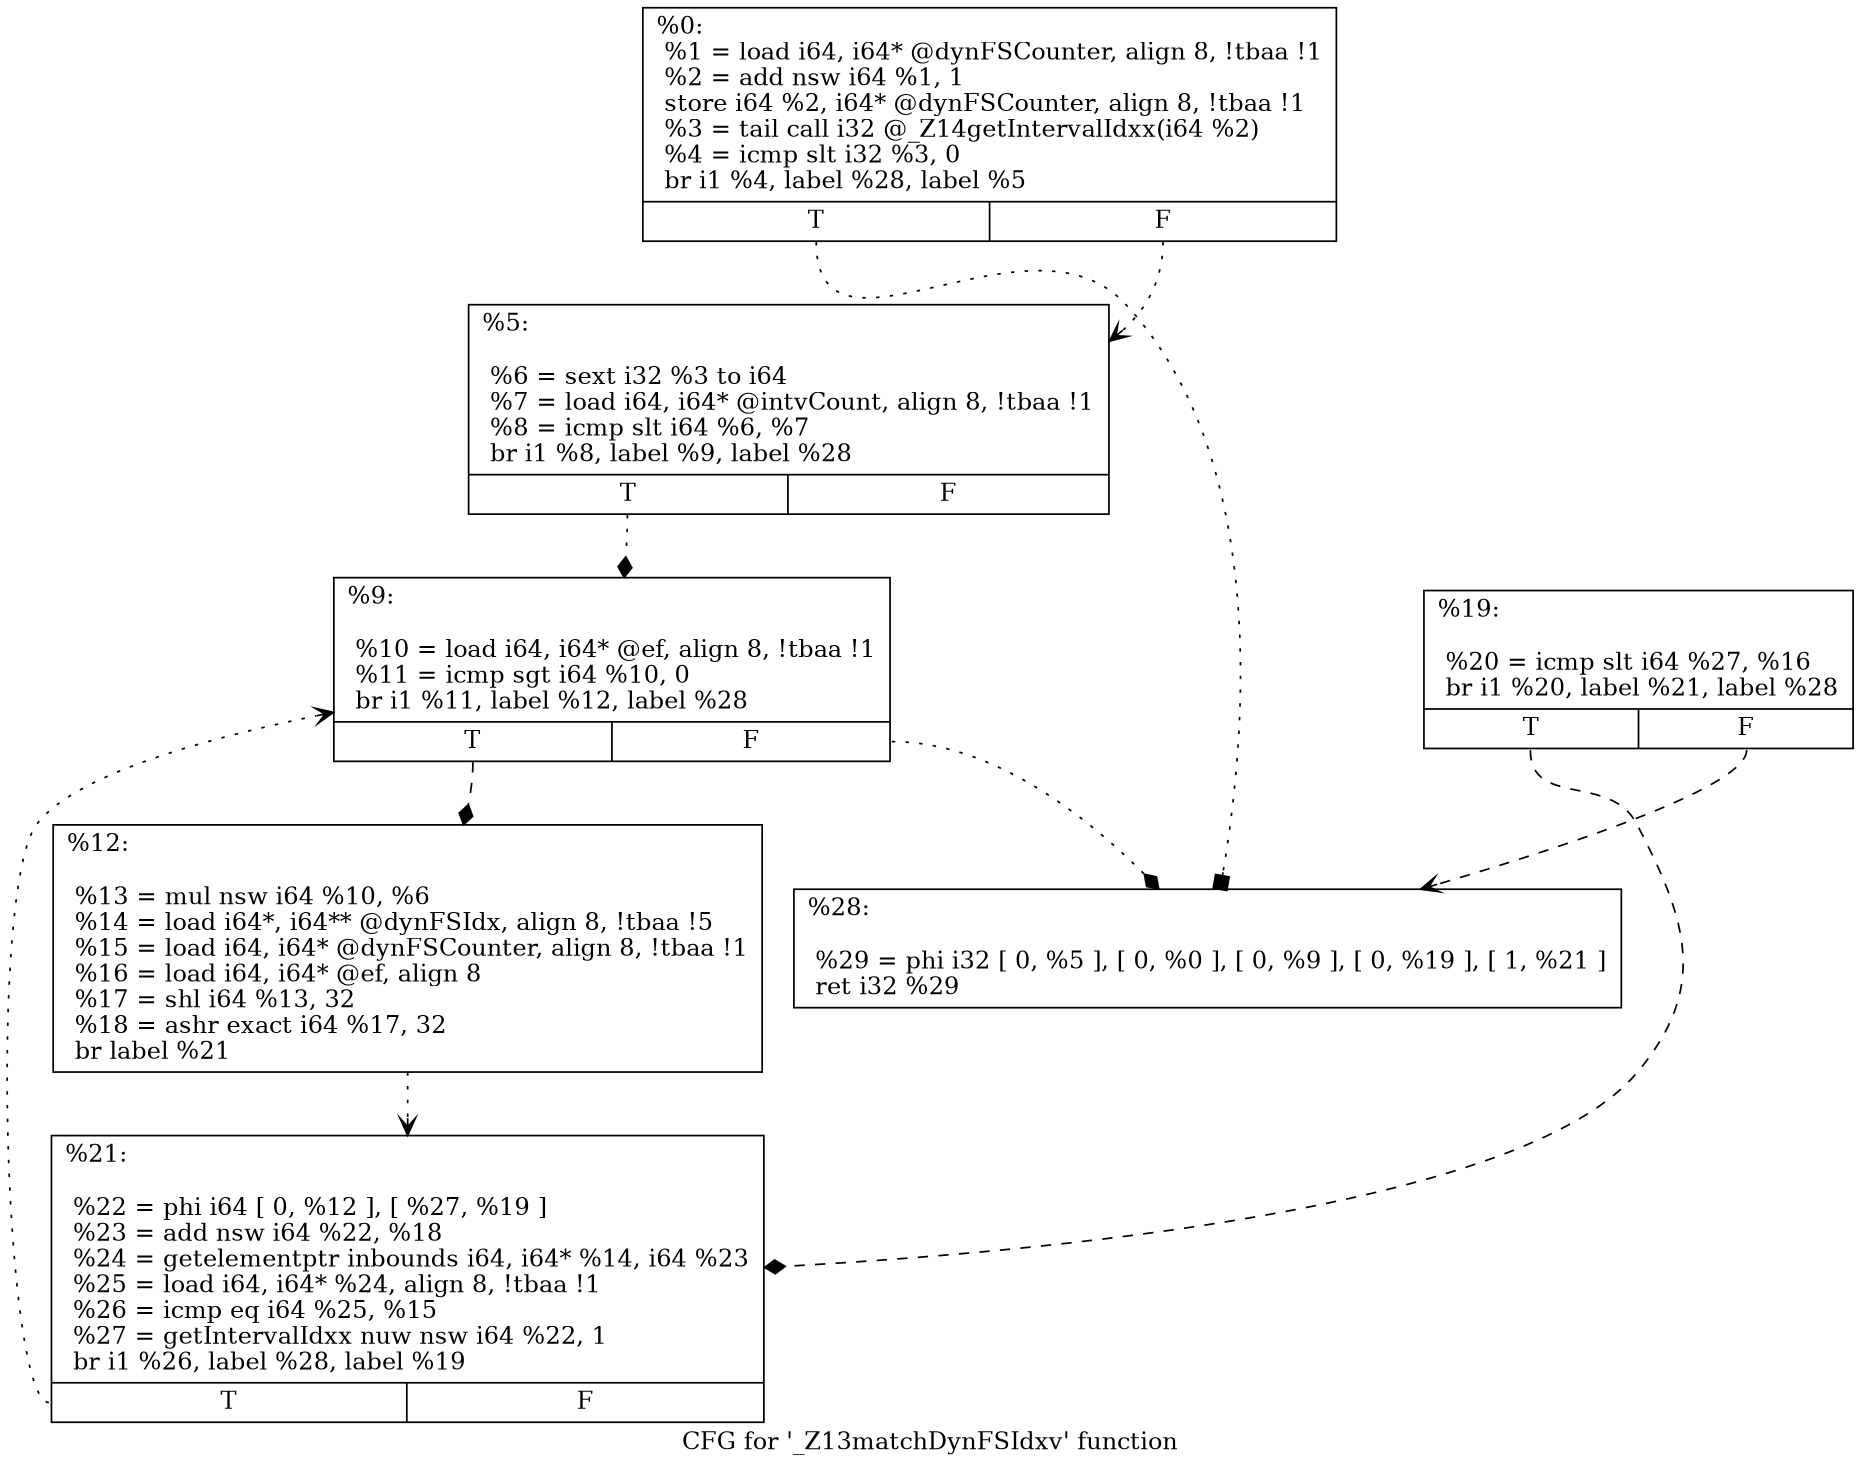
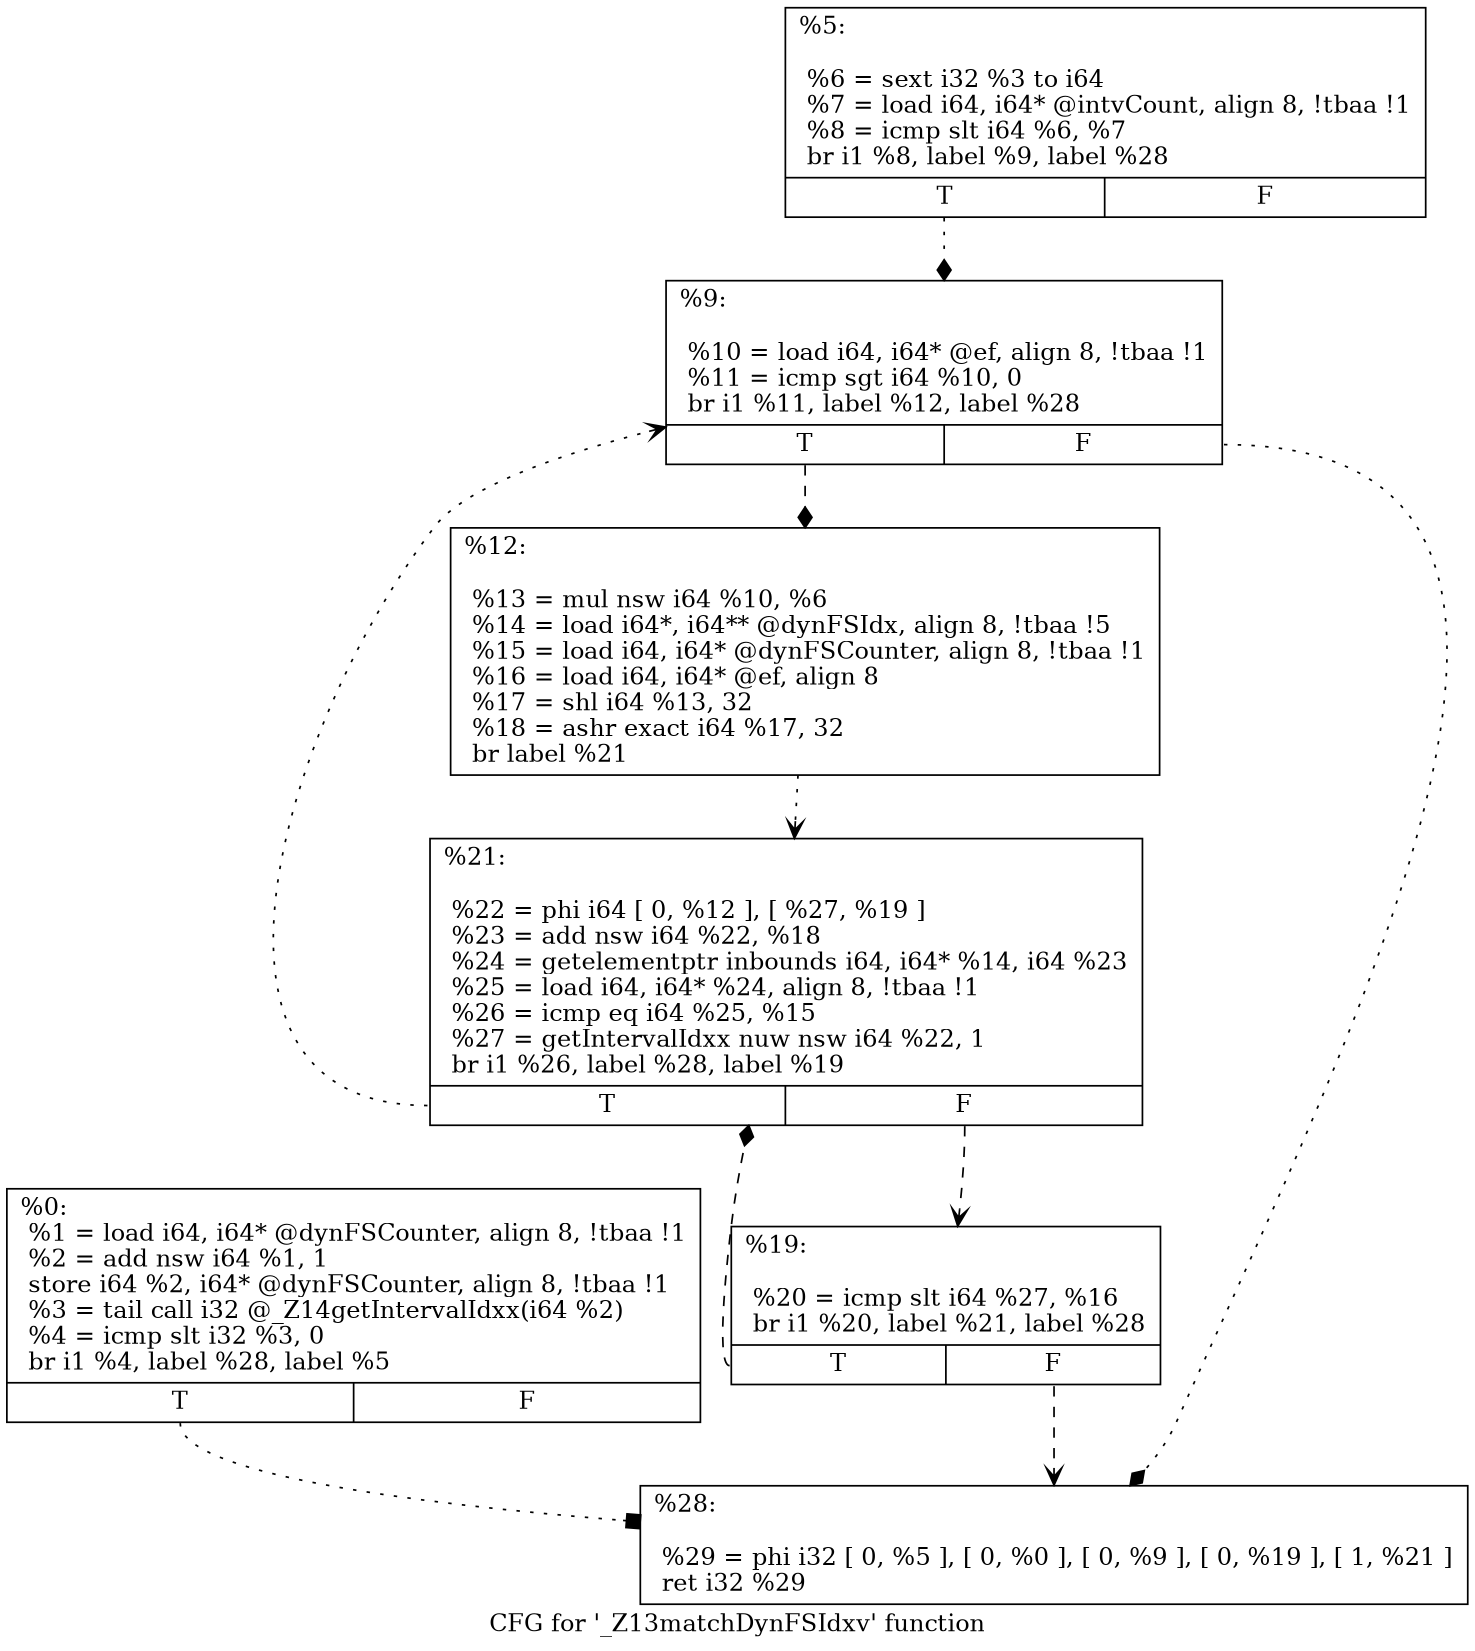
edge "%0:" -> "%5:": removed
edge "%21:" -> "%19:": added
